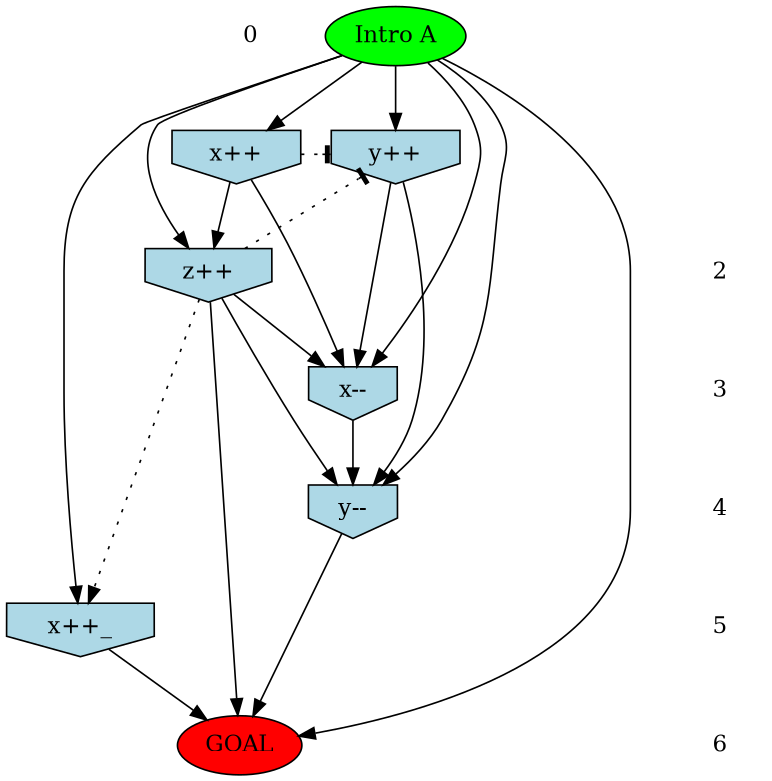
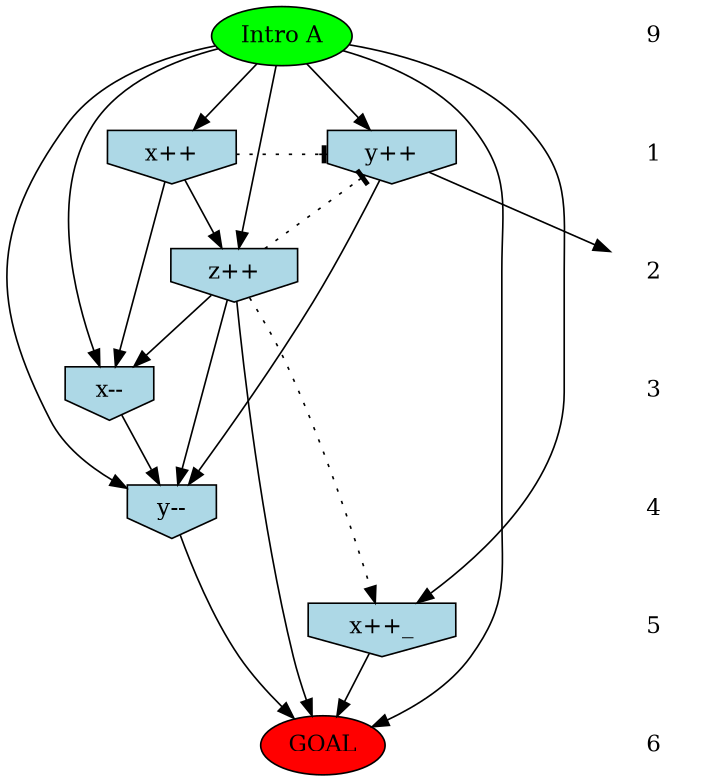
node "0": label "0" -> "9"
node "1": added
edge "y++" -> "x--": now "y++" -> "2"
